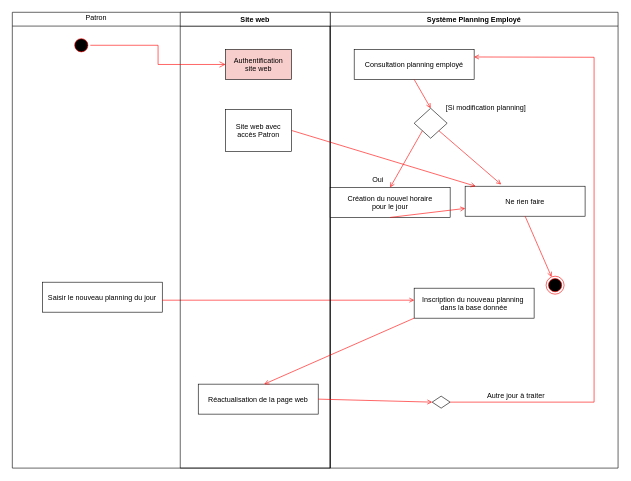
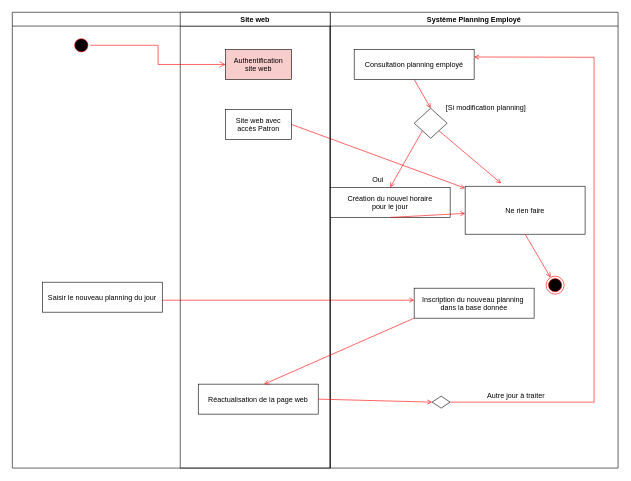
node "Patron": removed
node "Site web avec accès Patron": size 66x42 -> 66x30
node "Ne rien faire": size 120x30 -> 120x48
